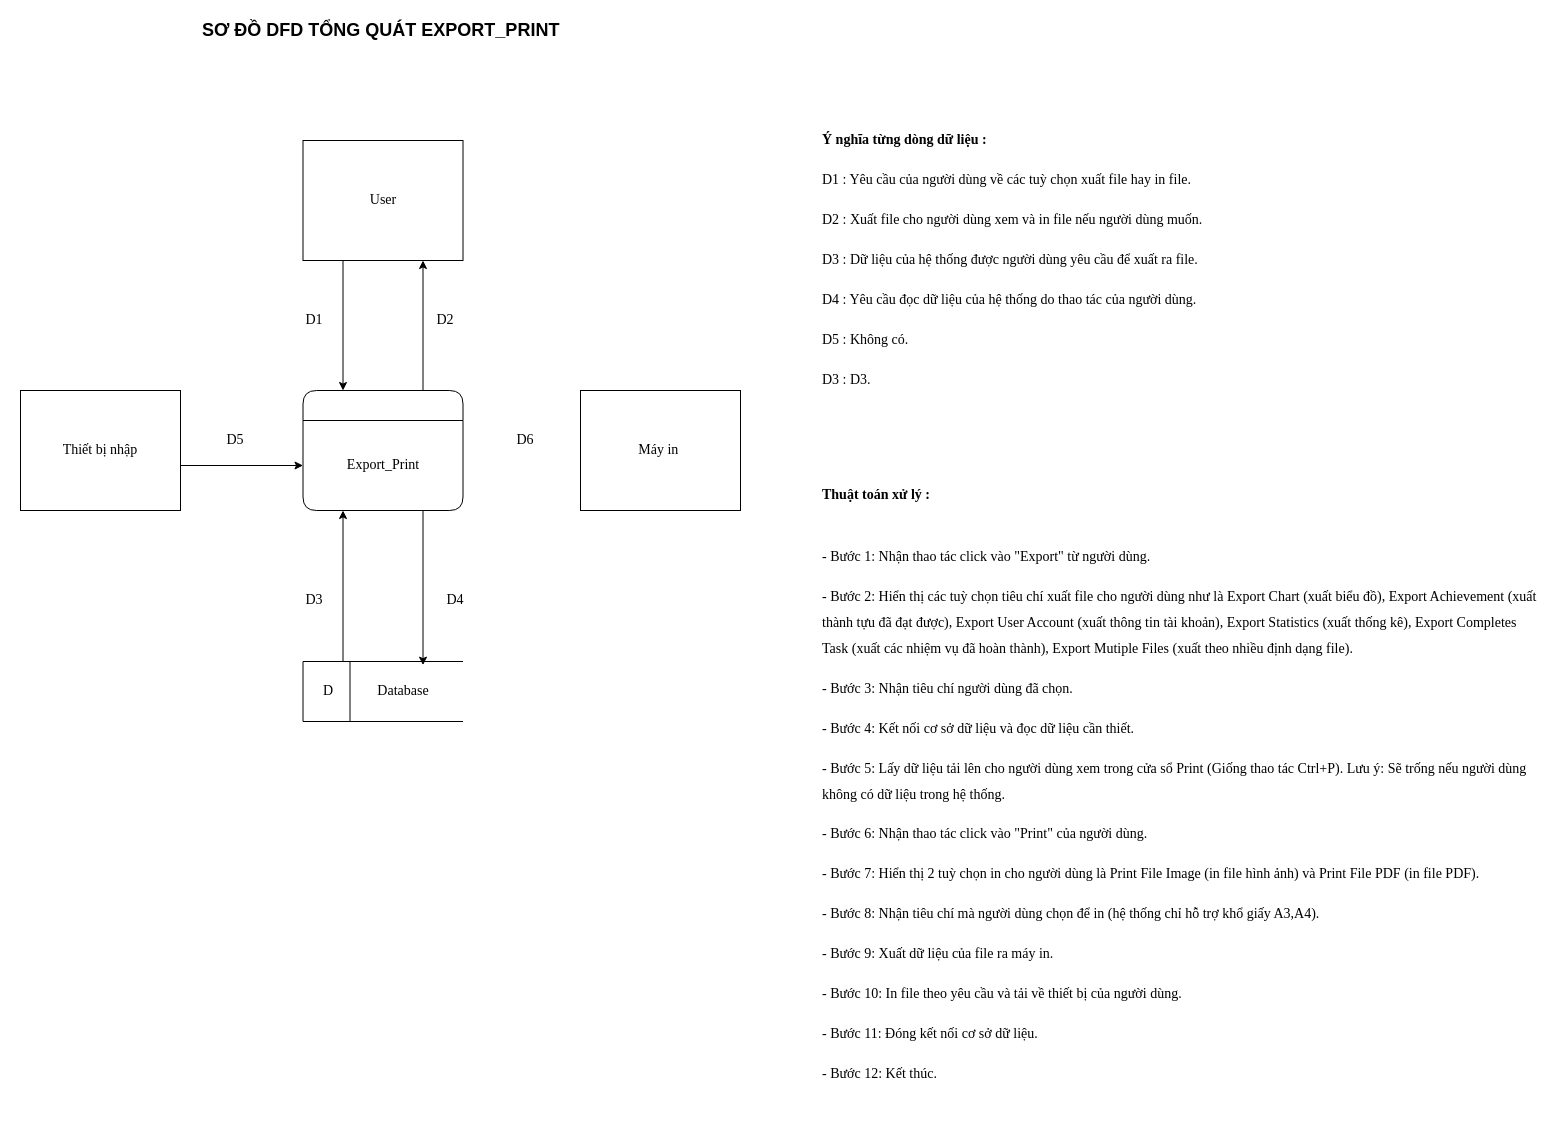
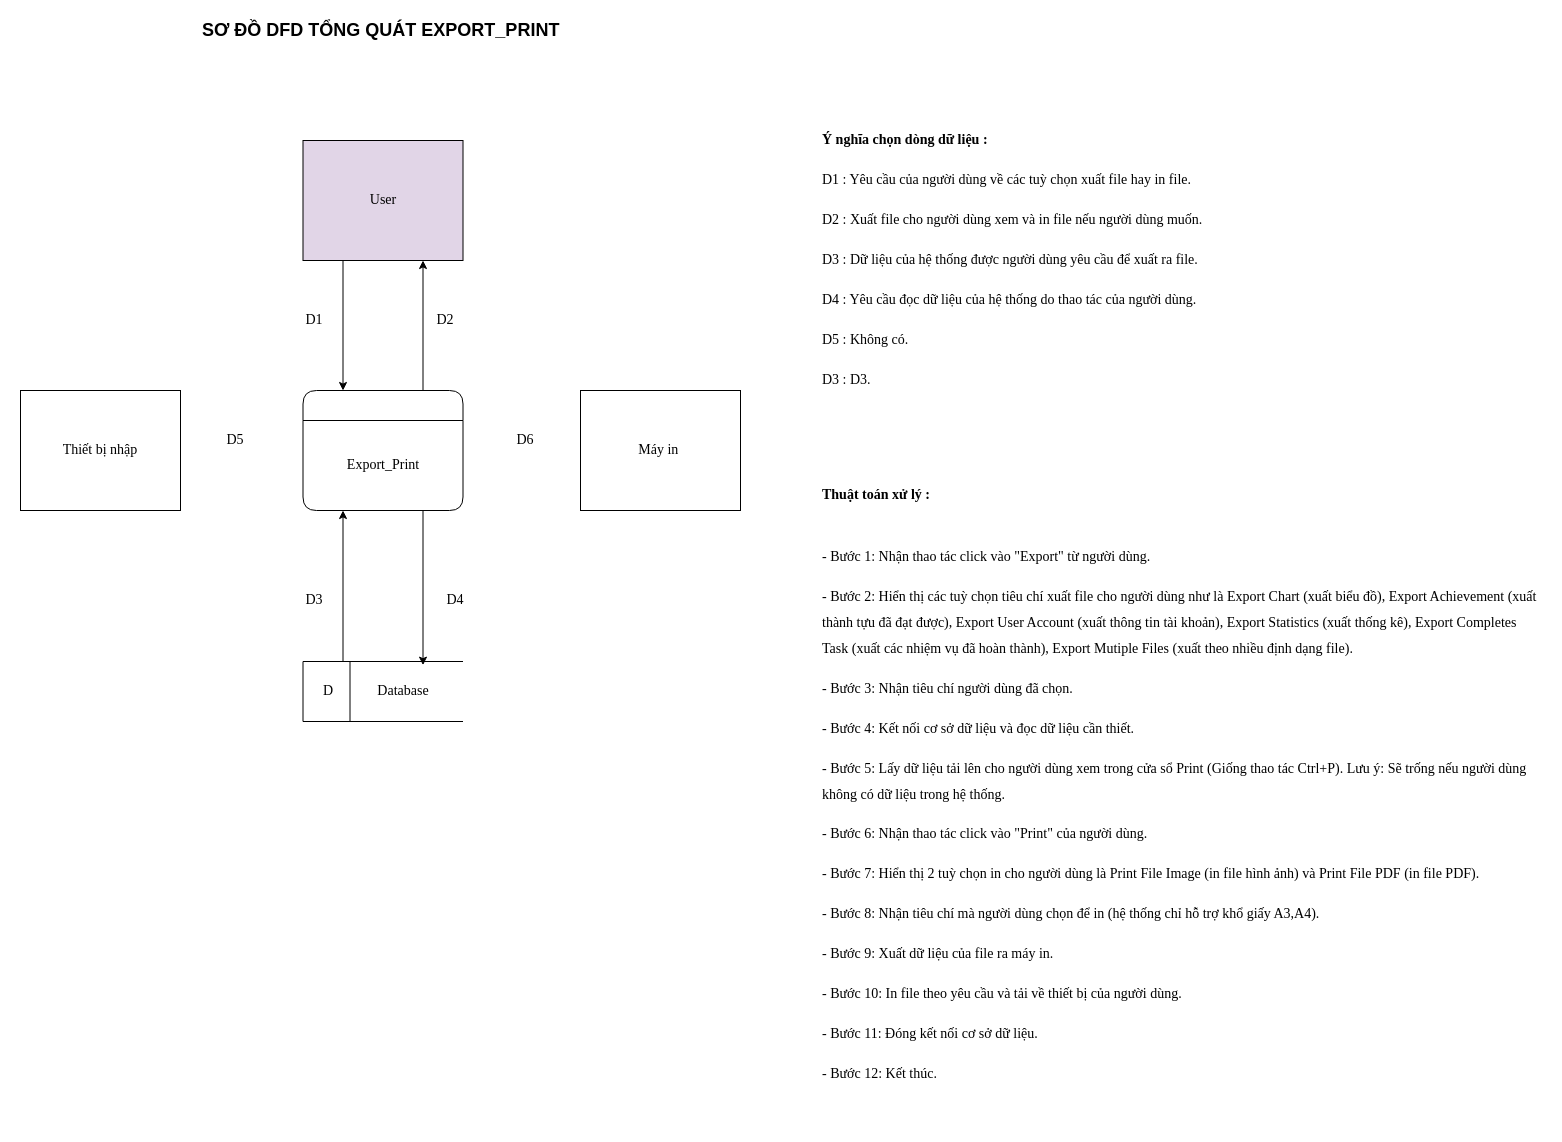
node "Ý nghĩa từng dòng dữ liệu :": label "Ý nghĩa từng dòng dữ liệu :" -> "Ý nghĩa chọn dòng dữ liệu :"
node "User": fillcolor #ffffff -> #e1d5e7
edge "Thiết bị nhập" -> "Export_Print": removed
